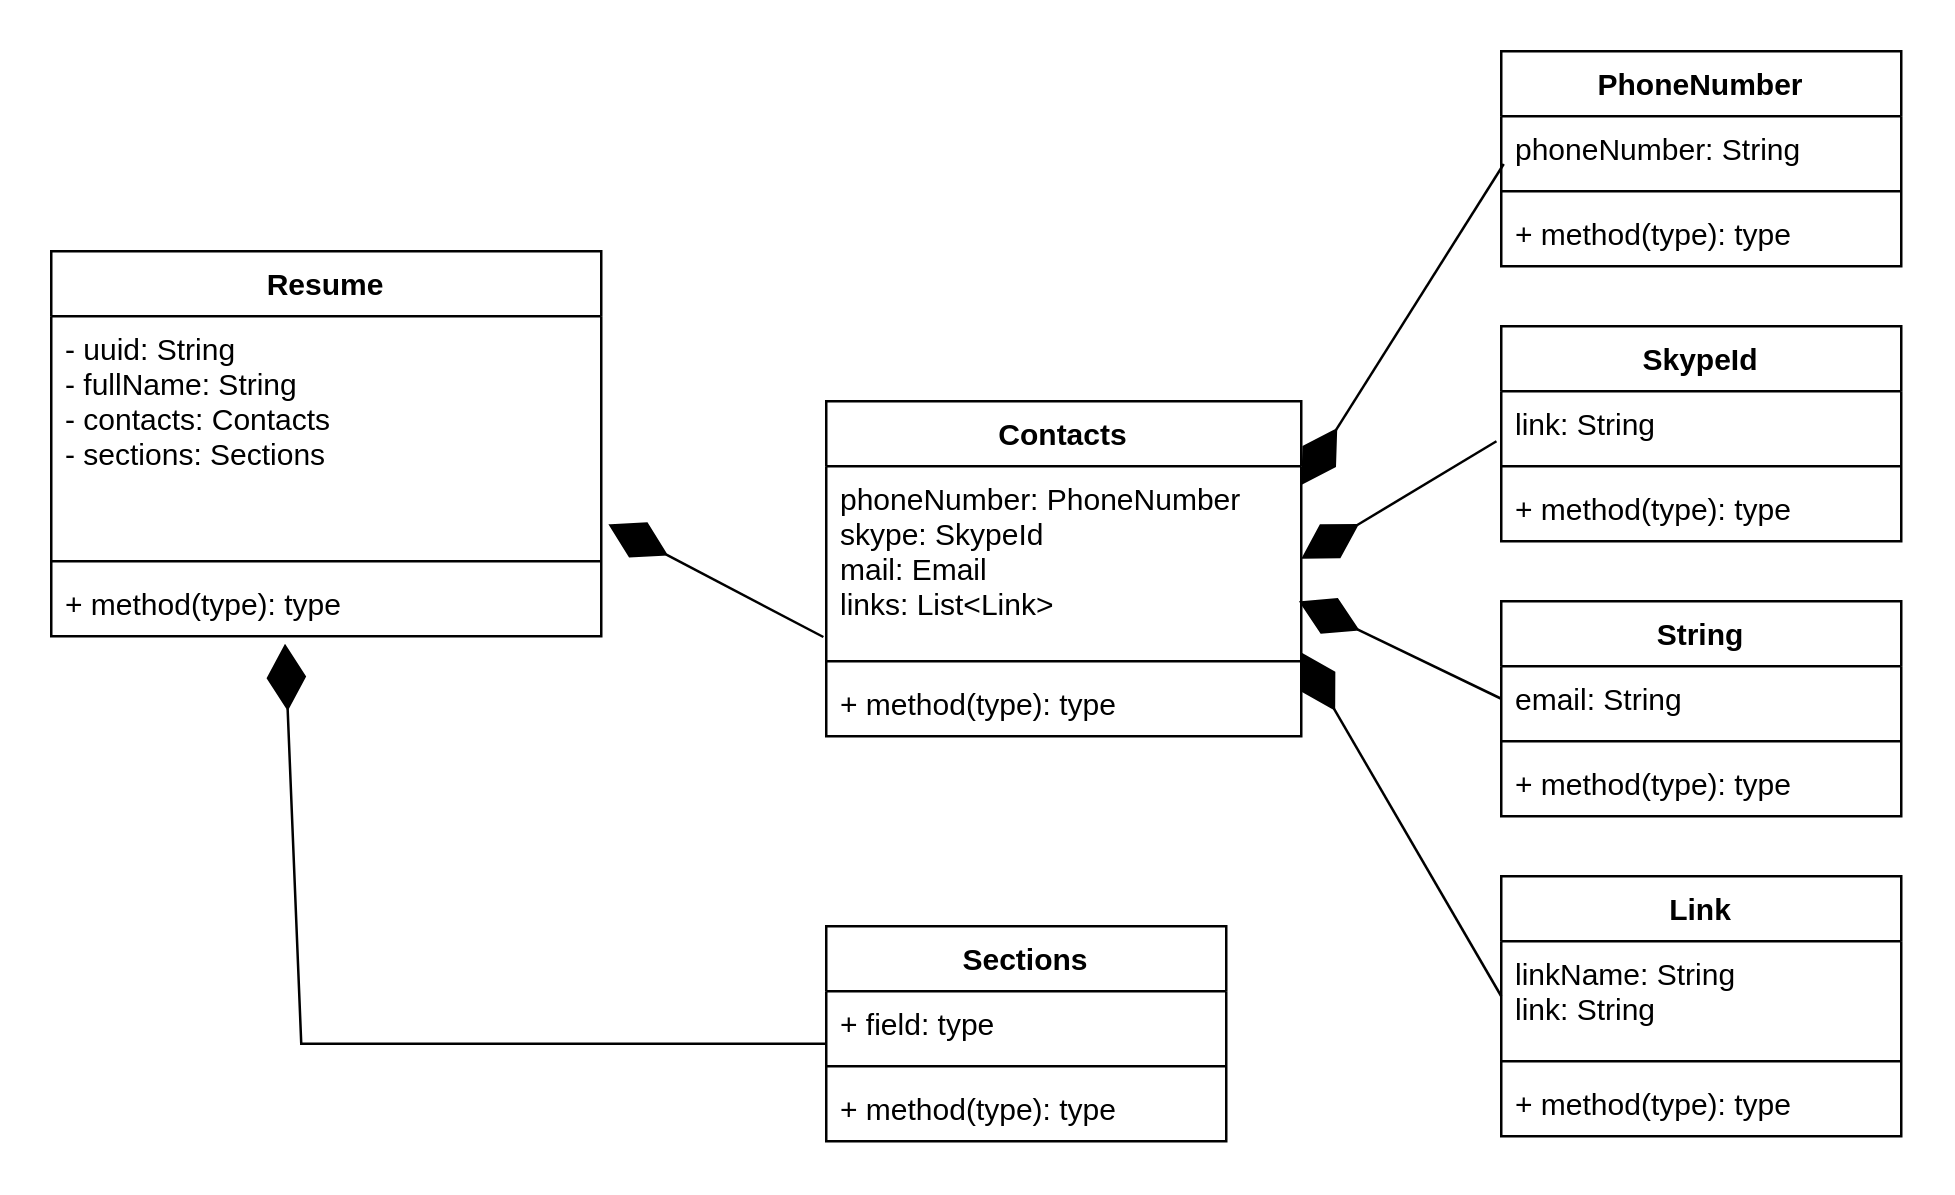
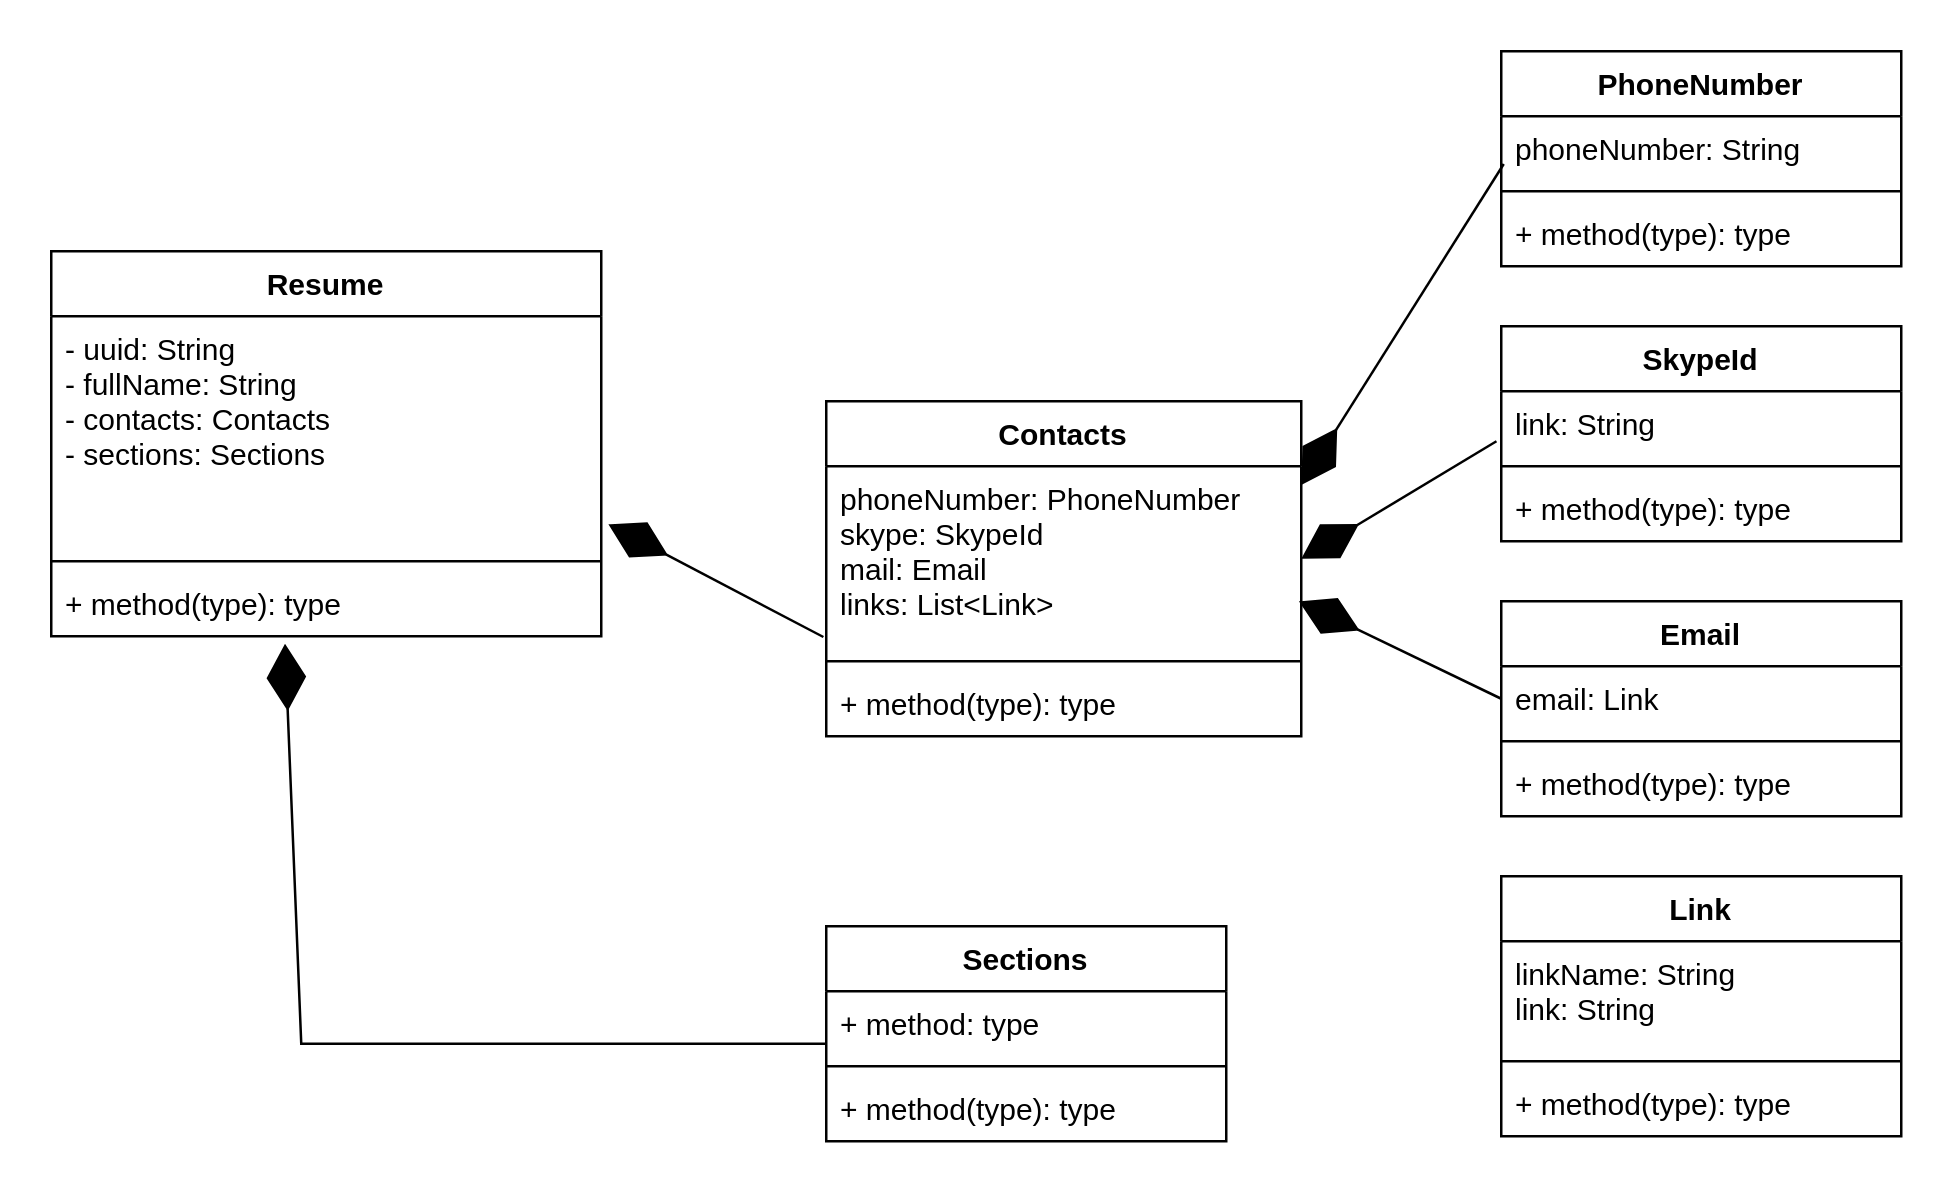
node "String": label "String" -> "Email"
node "email: String": label "email: String" -> "email: Link"
edge "linkName: String link: String" -> "Contacts": removed
node "+ field: type": label "+ field: type" -> "+ method: type"
